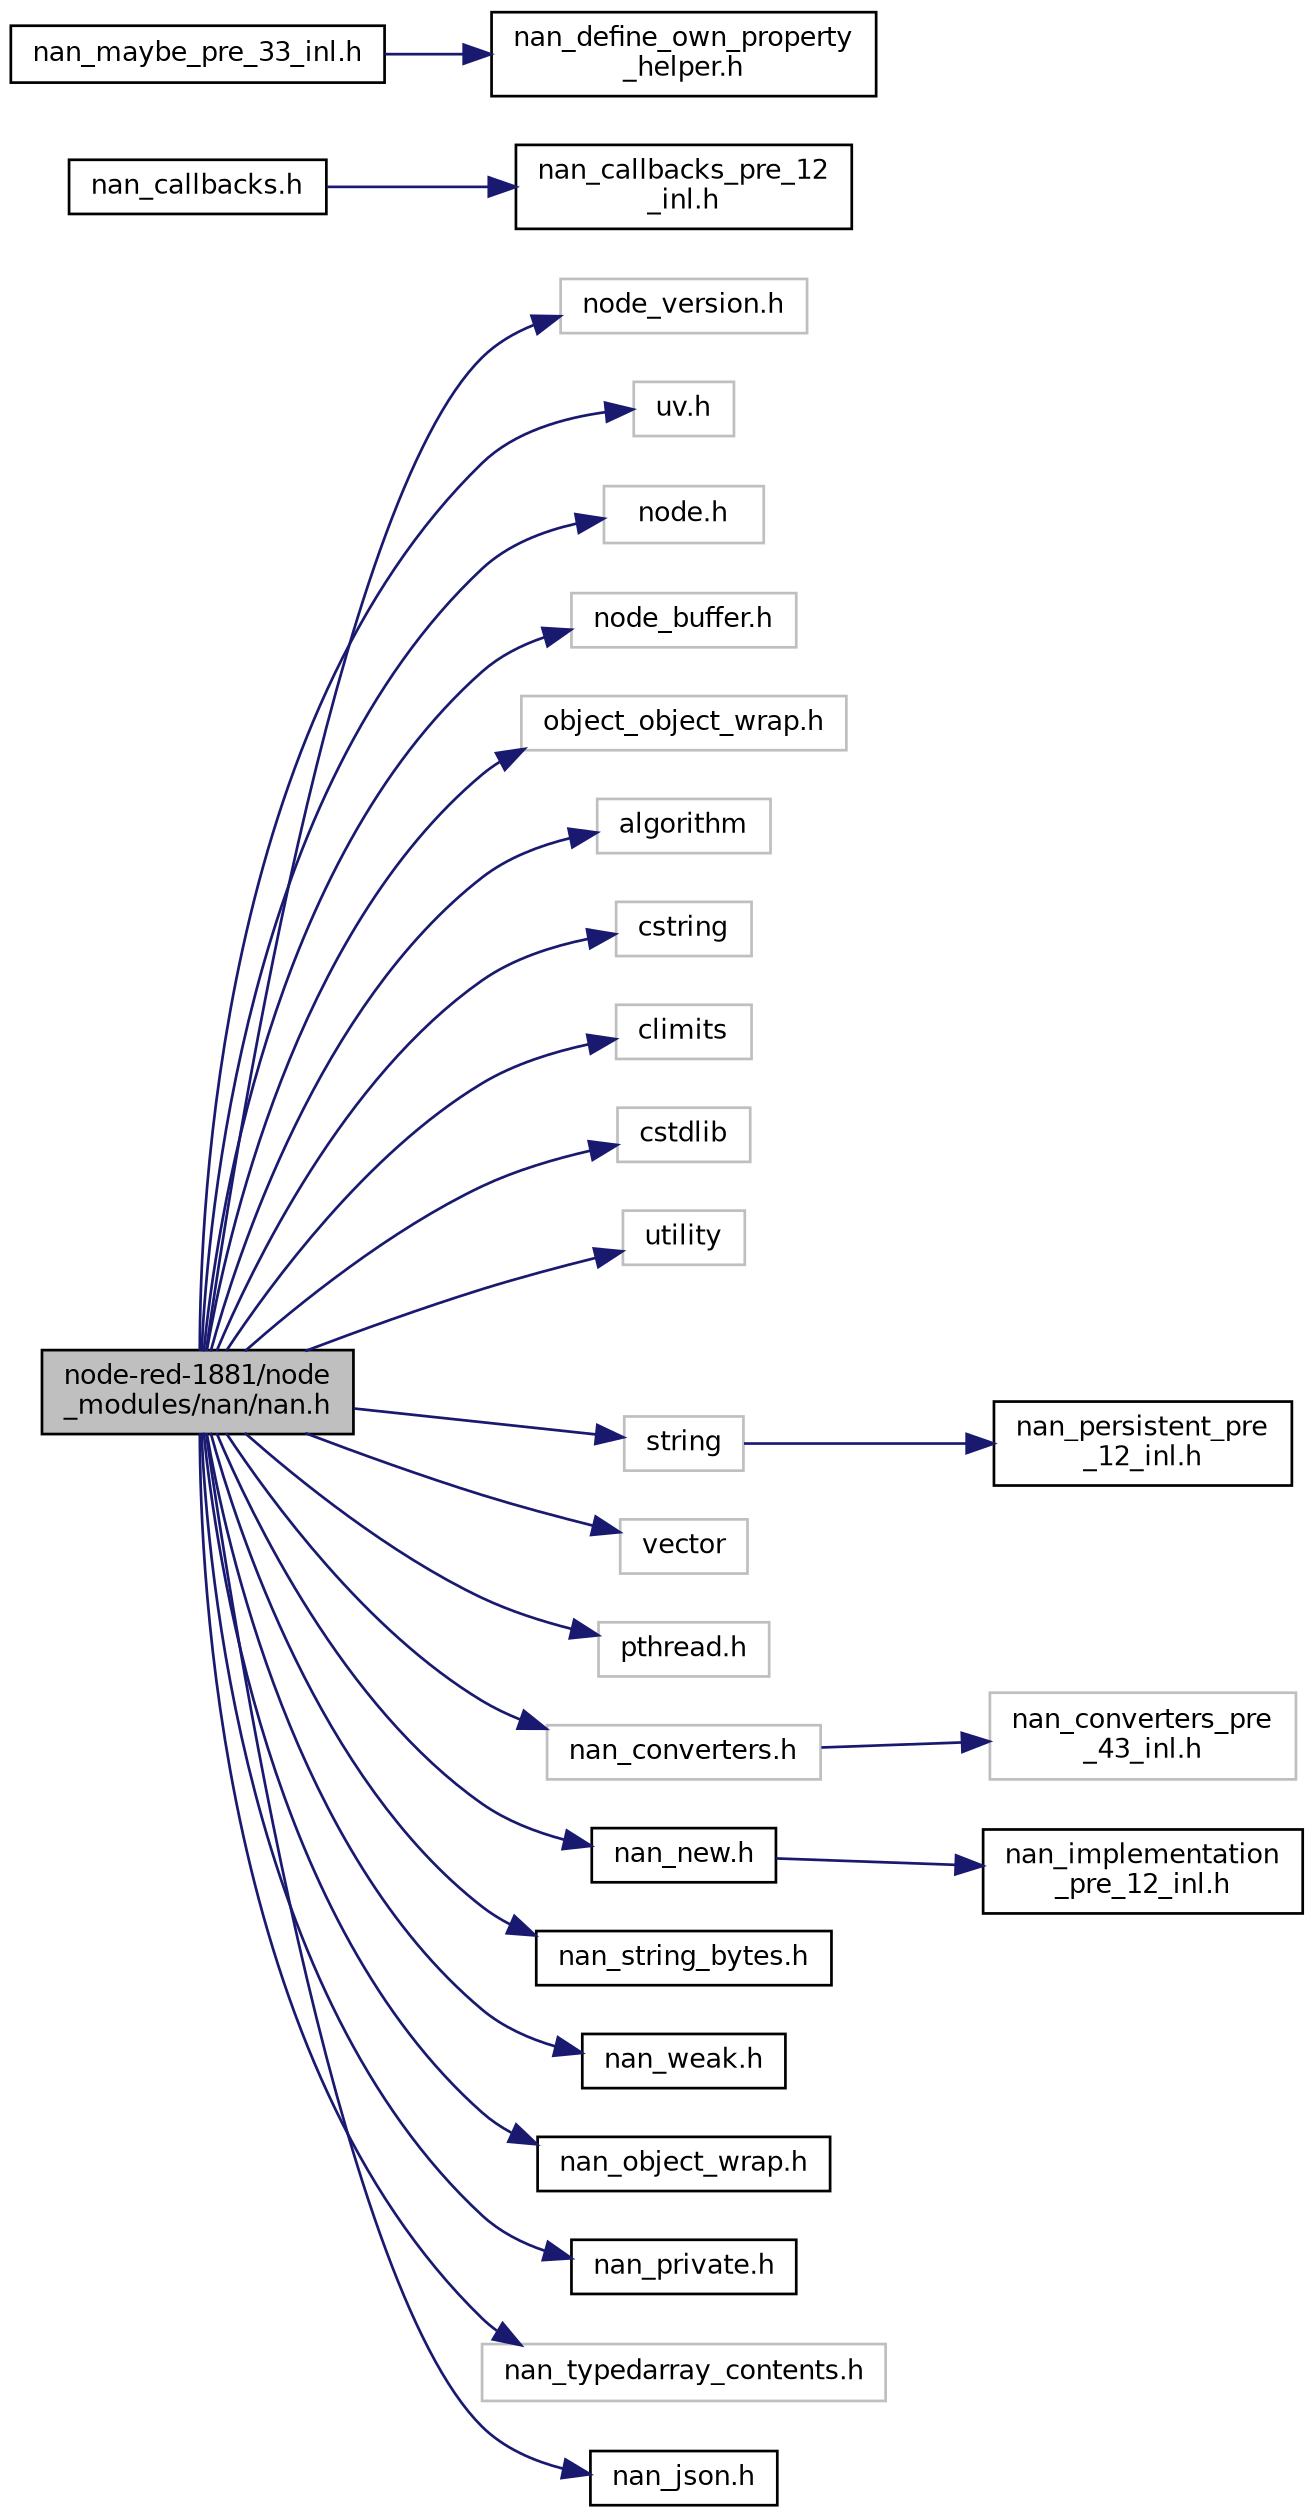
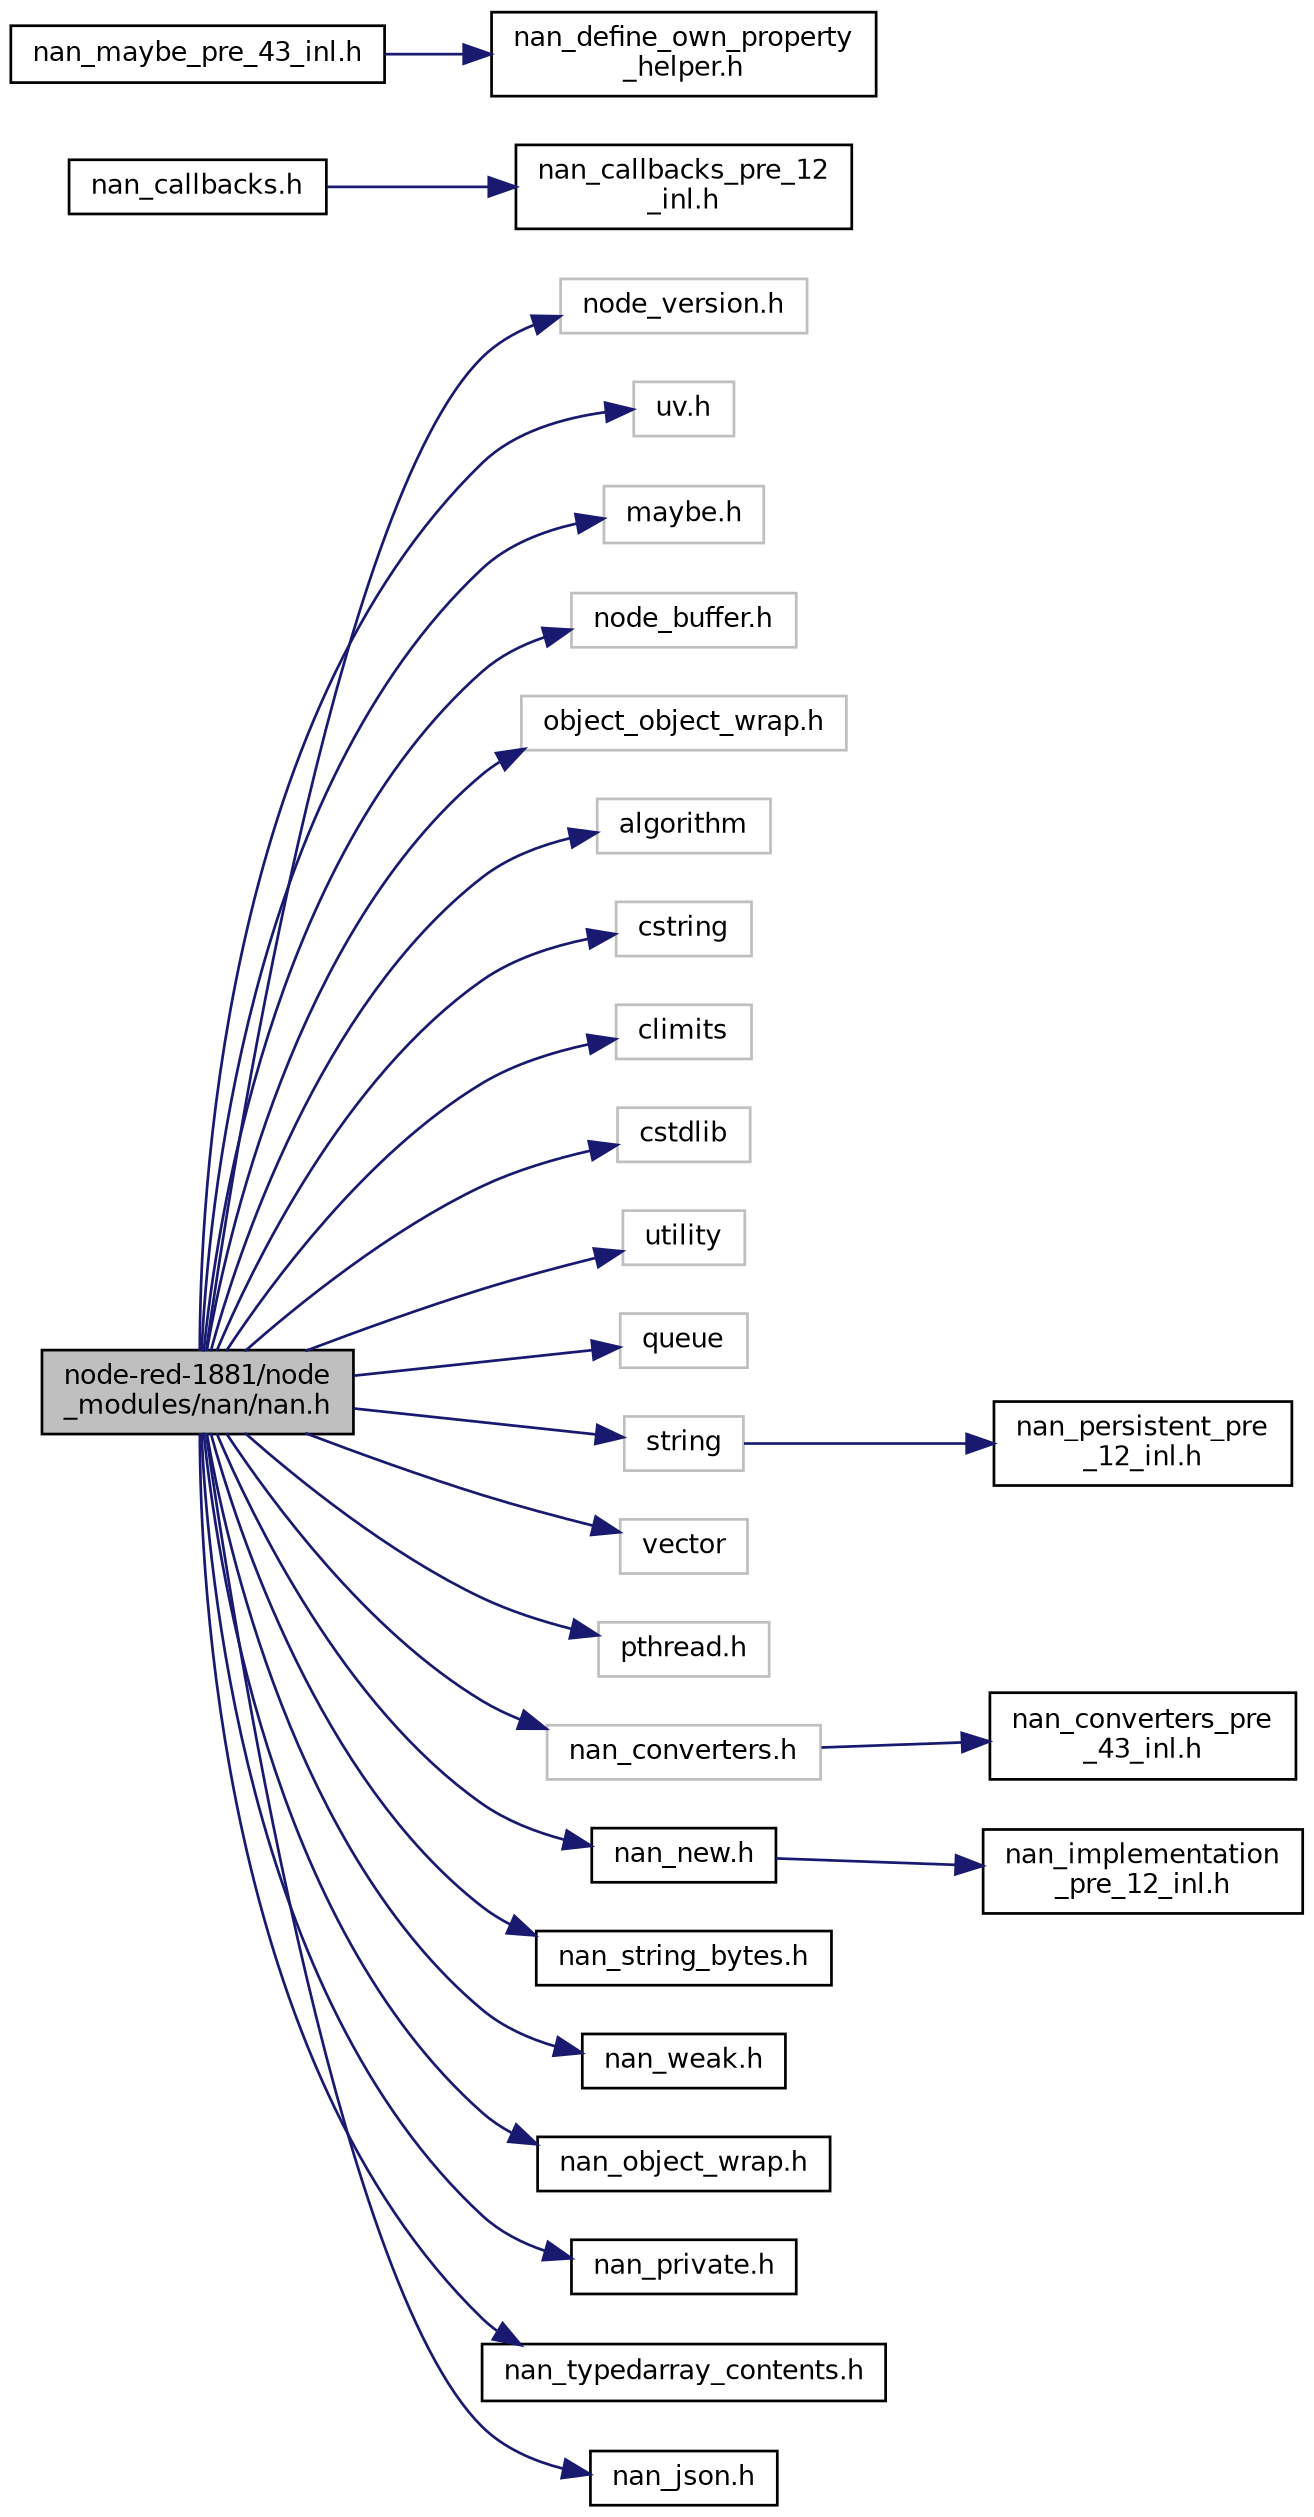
node "nan_maybe_pre_33_inl.h": label "nan_maybe_pre_33_inl.h" -> "nan_maybe_pre_43_inl.h"
node "node.h": label "node.h" -> "maybe.h"
node "queue": added
node "nan_converters_pre _43_inl.h": color grey75 -> black
node "nan_typedarray_contents.h": color grey75 -> black
